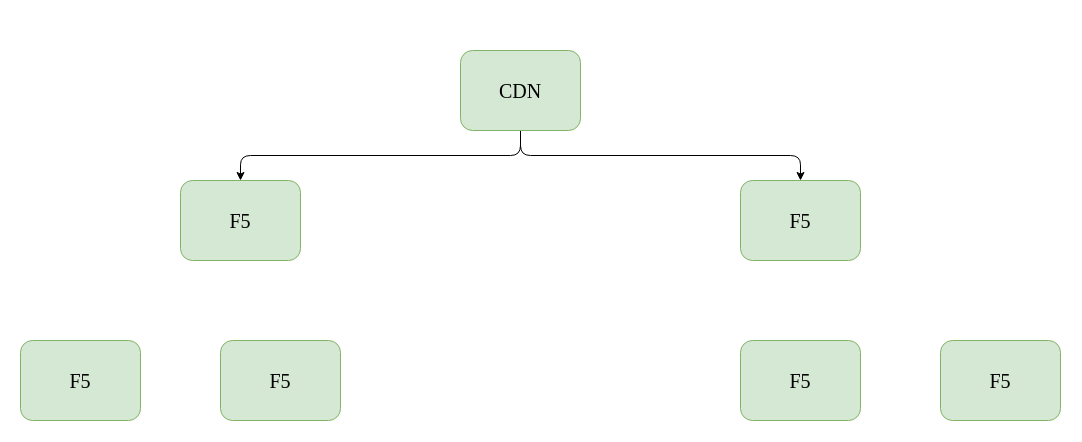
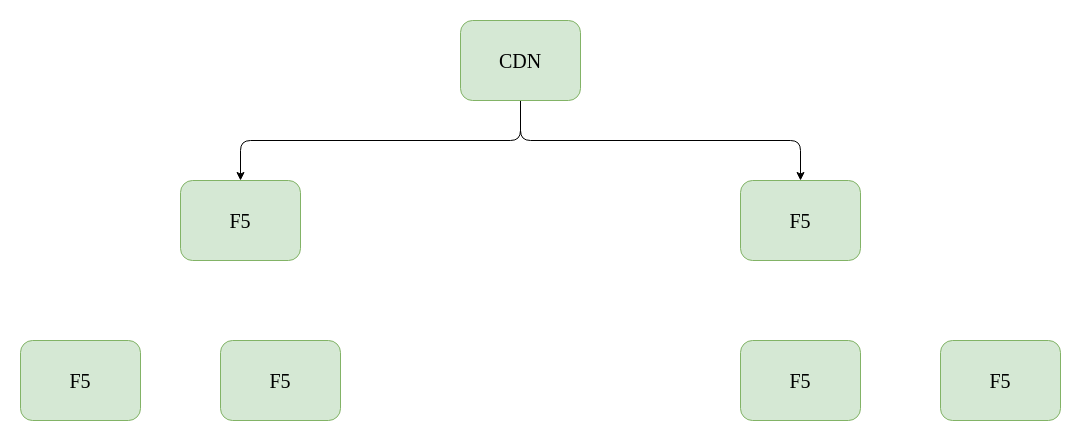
node "CDN": moved (521, 91) -> (521, 61)
